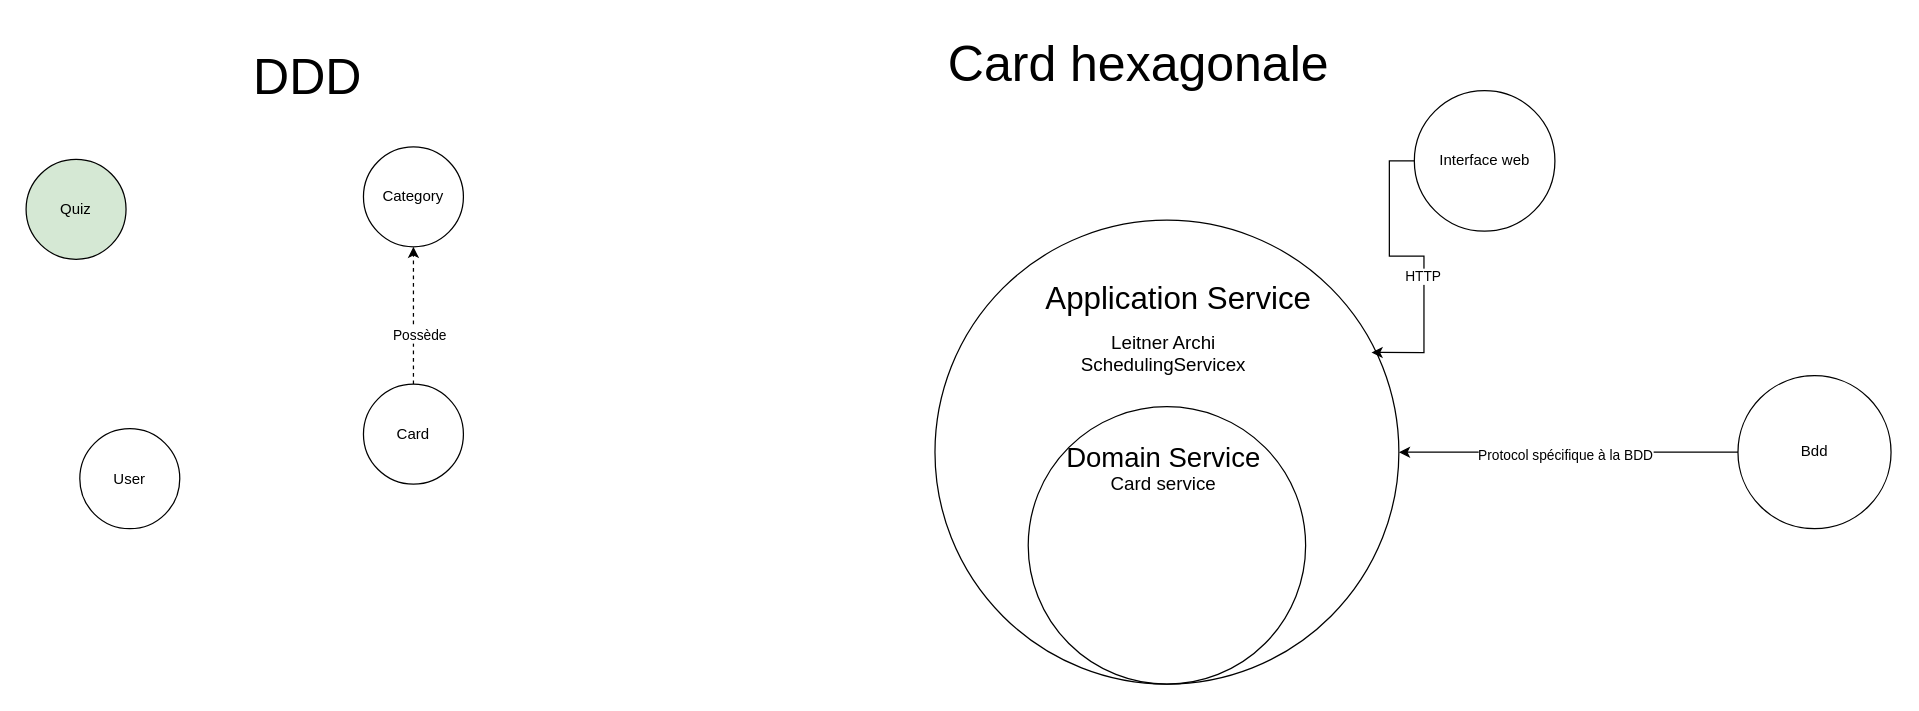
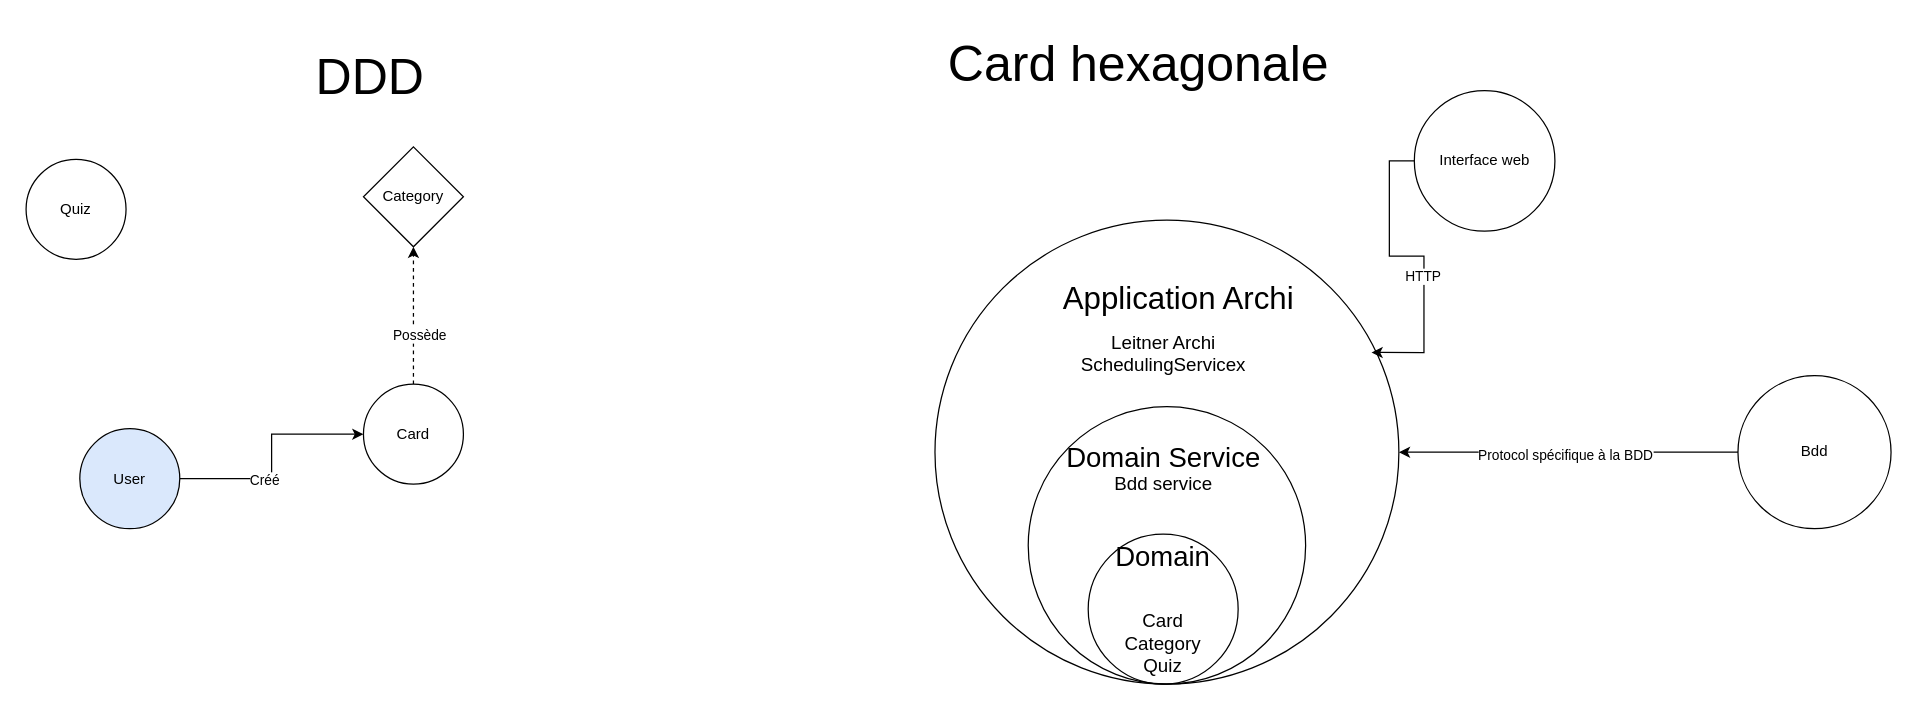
node "DDD": moved (307, 76) -> (369, 76)
node "Category": shape ellipse -> diamond
node "Quiz": fillcolor #d5e8d4 -> #ffffff
node "Application Service": label "Application Service" -> "Application Archi"
edge "User" -> "Card": added, label "Créé"
node "User": fillcolor #ffffff -> #dae8fc
node "Card service": label "Card service" -> "Bdd service"
node "Domain Card Category Quiz": added
